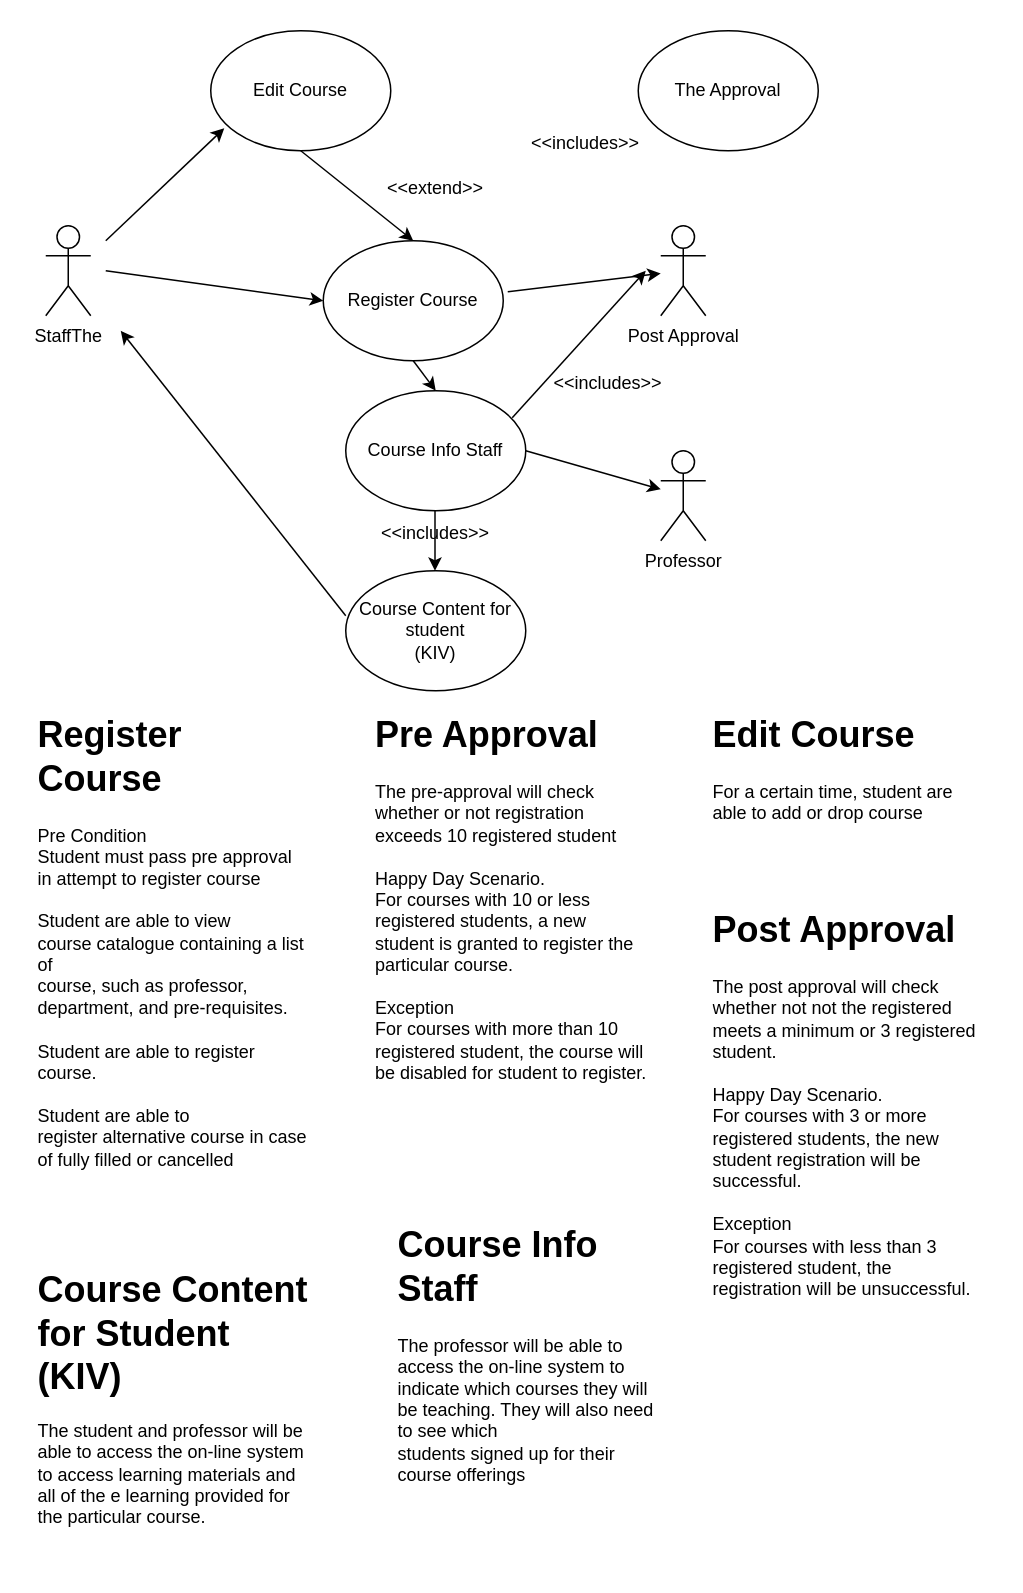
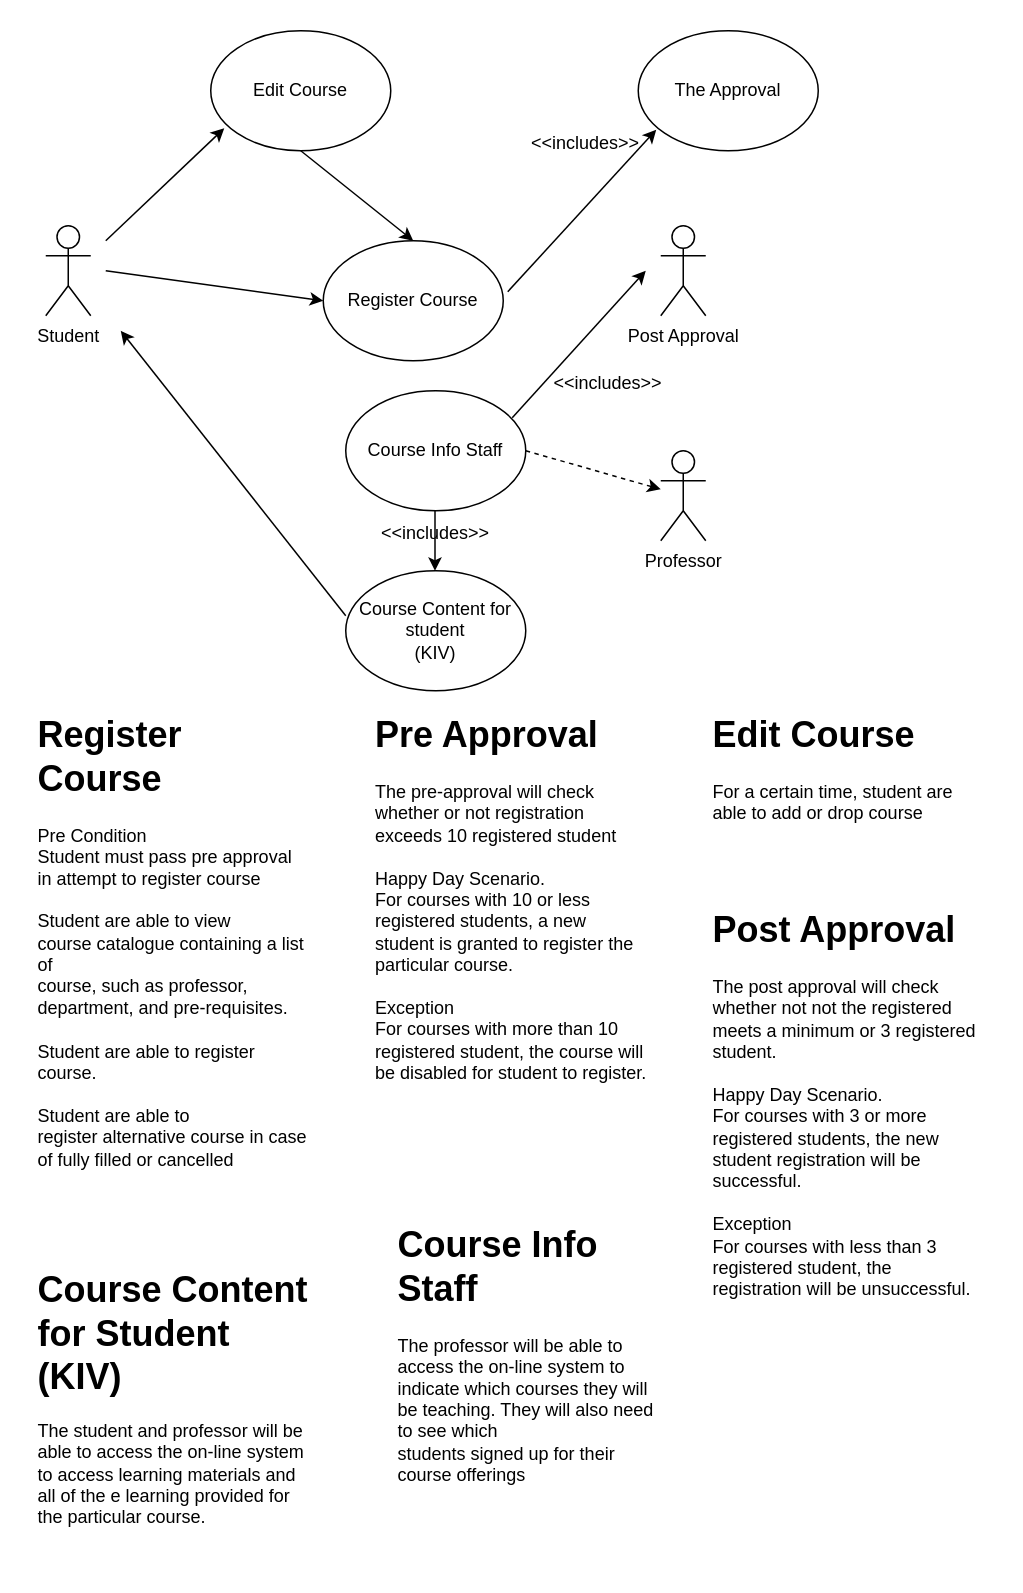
node "<<extend>>": removed
edge "Register Course" -> "Post Approval": now "Register Course" -> "The Approval"
node "StaffThe": label "StaffThe" -> "Student"
edge "Register Course" -> "Course Info Staff": removed
edge "Course Info Staff" -> "Professor": style solid -> dashed
